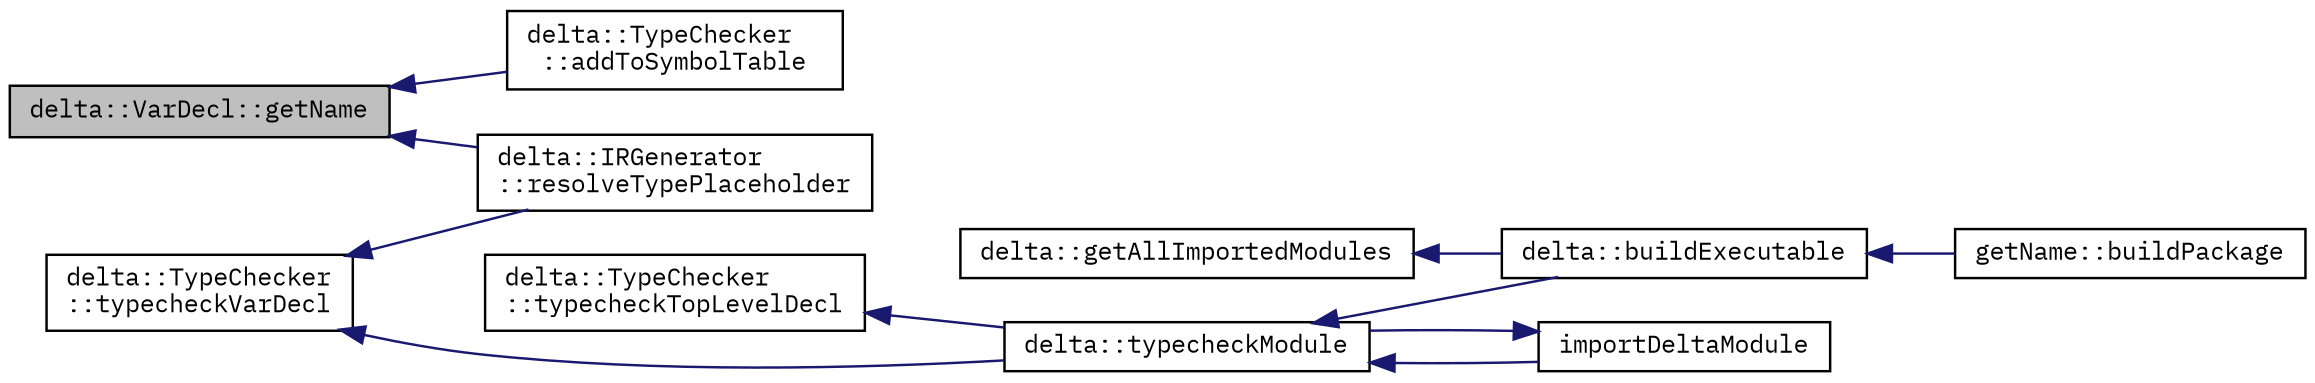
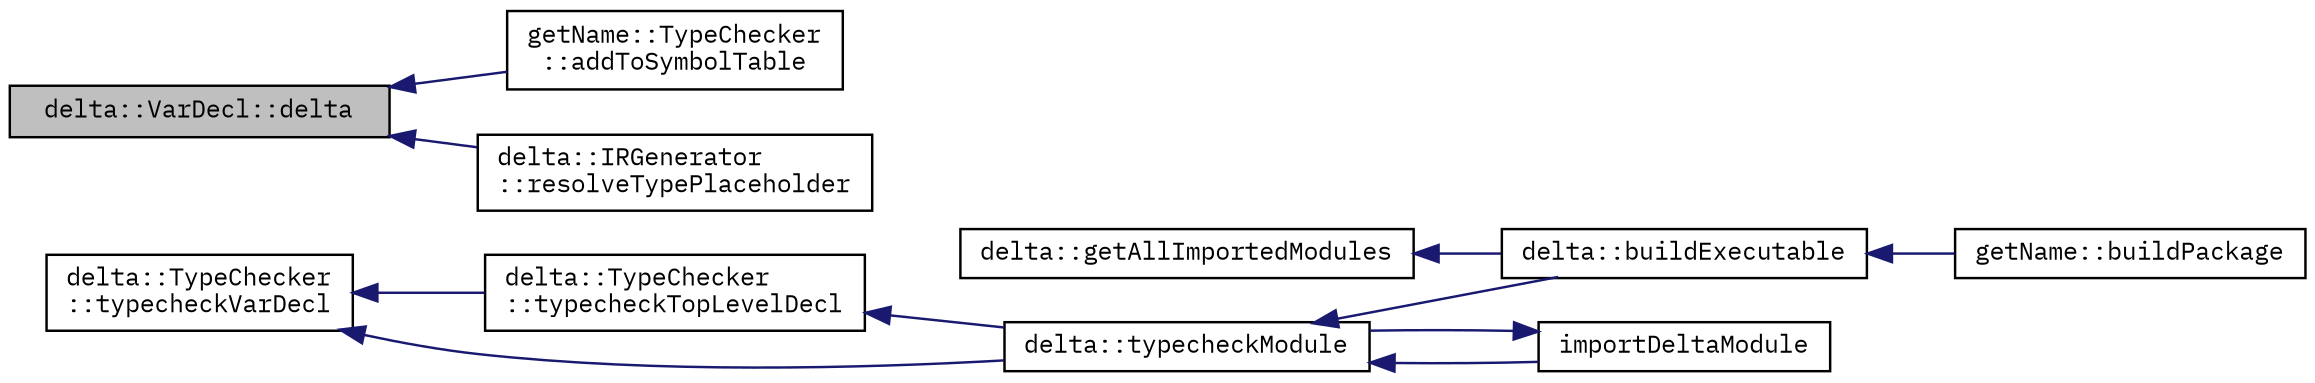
node "delta::TypeChecker ::addToSymbolTable": label "delta::TypeChecker ::addToSymbolTable" -> "getName::TypeChecker ::addToSymbolTable"
node "delta::VarDecl::getName": label "delta::VarDecl::getName" -> "delta::VarDecl::delta"
edge "delta::IRGenerator ::resolveTypePlaceholder" -> "delta::TypeChecker ::typecheckVarDecl": now "delta::TypeChecker ::typecheckTopLevelDecl" -> "delta::TypeChecker ::typecheckVarDecl"
